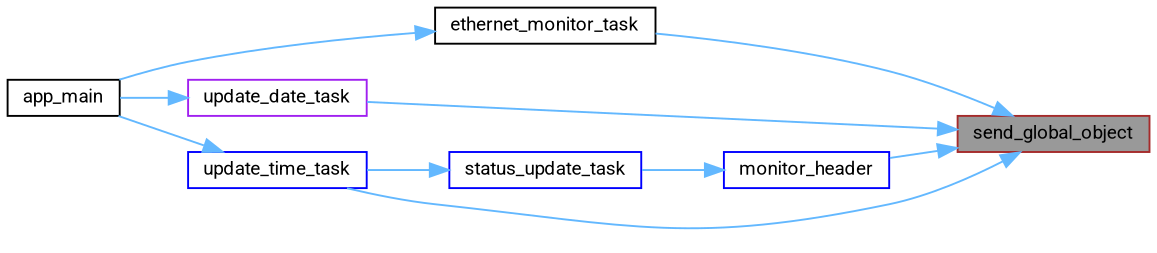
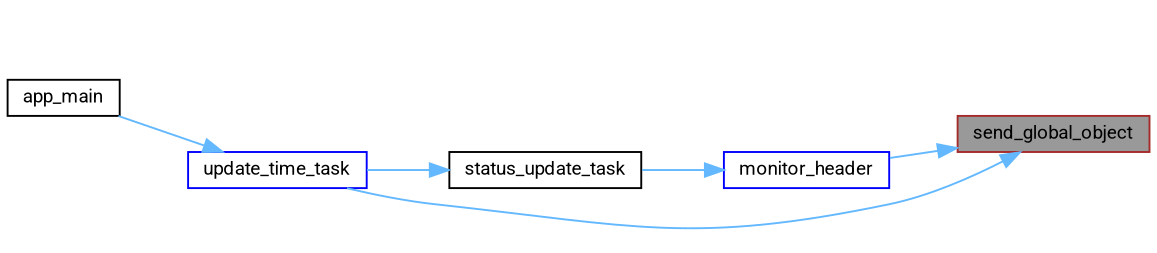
node "ethernet_monitor_task": removed
node "update_date_task": removed
node "status_update_task": color blue -> black
